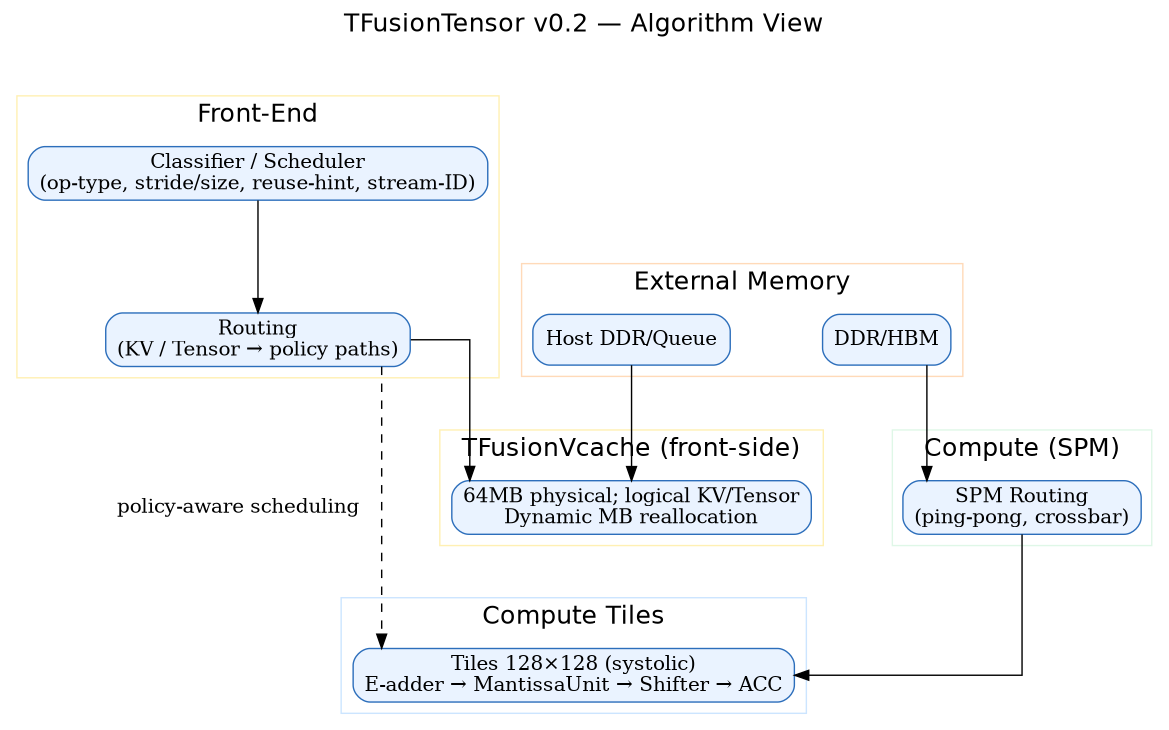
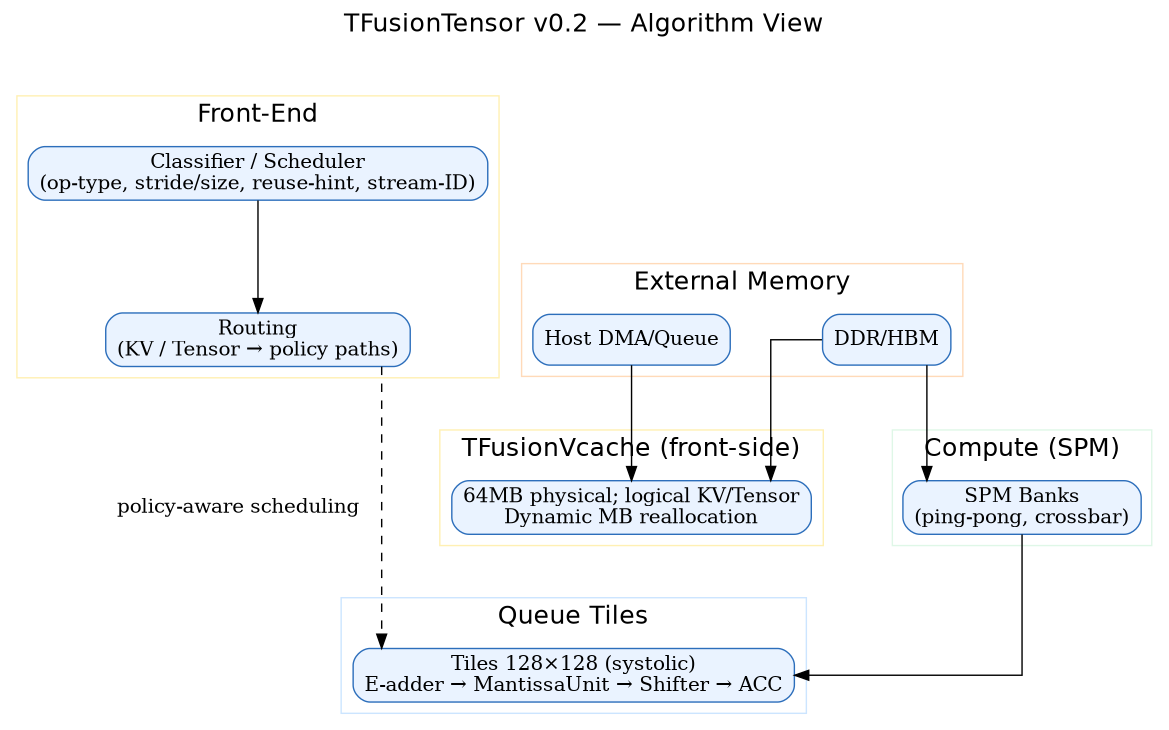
node "Host DDR/Queue": label "Host DDR/Queue" -> "Host DMA/Queue"
edge "Routing (KV / Tensor → policy paths)" -> "64MB physical; logical KV/Tensor Dynamic MB reallocation": now "DDR/HBM" -> "64MB physical; logical KV/Tensor Dynamic MB reallocation"
node "SPM Routing (ping-pong, crossbar)": label "SPM Routing (ping-pong, crossbar)" -> "SPM Banks (ping-pong, crossbar)"
cluster "Compute Tiles": label "Compute Tiles" -> "Queue Tiles"
